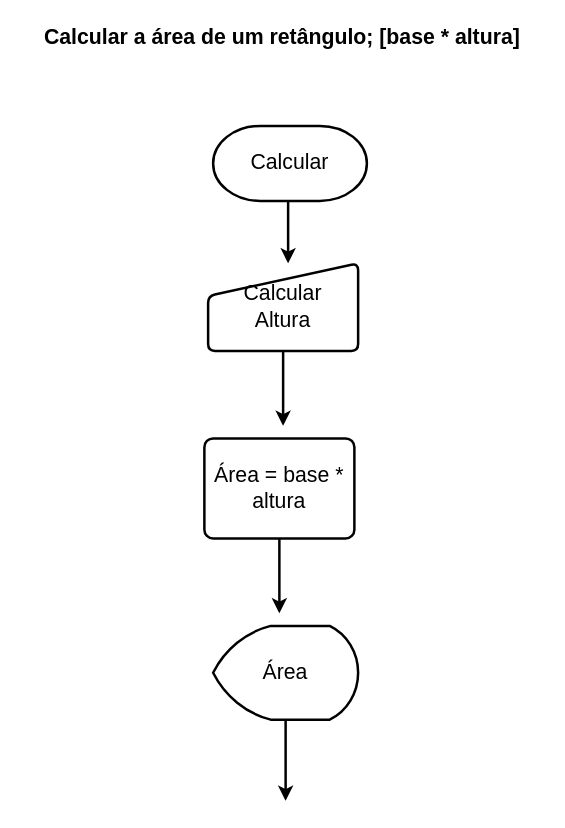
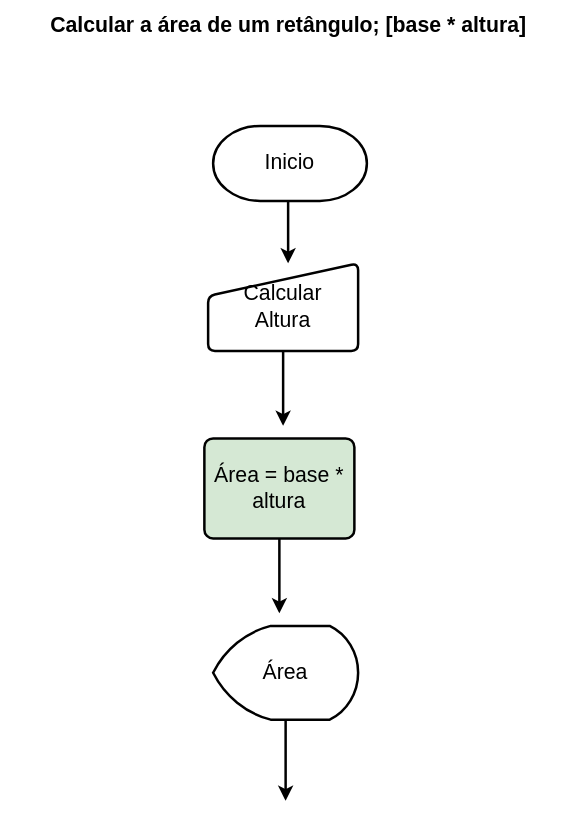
node "Calcular a área de um retângulo; [base * altura]": moved (282, 38) -> (288, 26)
node "Calcular": label "Calcular" -> "Inicio"
node "Área = base * altura": fillcolor #ffffff -> #d5e8d4
